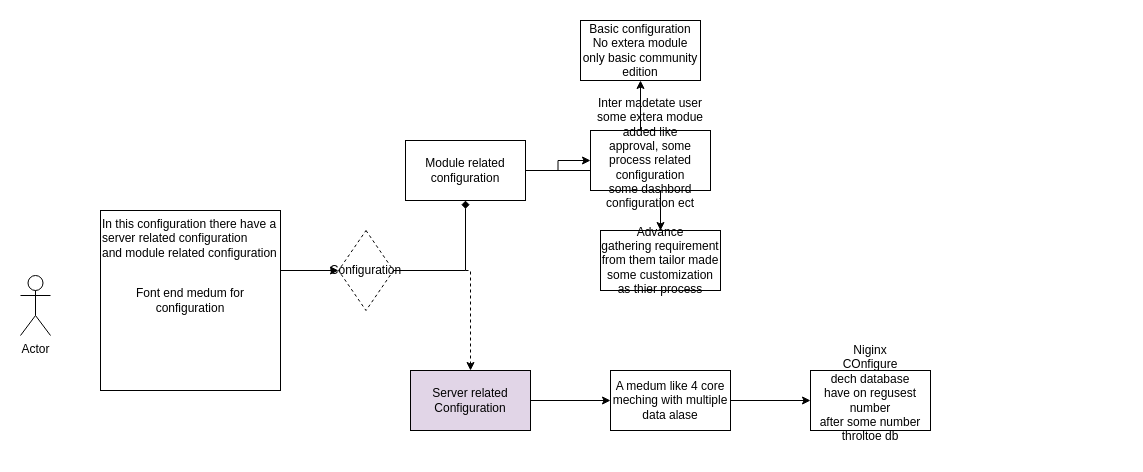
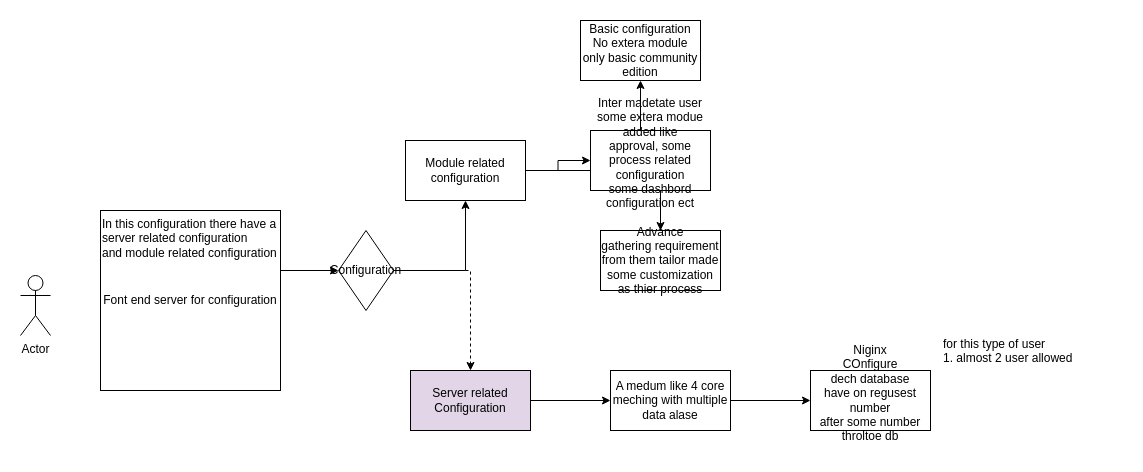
edge "Configuration" -> "Module related configuration": arrowhead diamond -> classic
node "Configuration": style dashed -> solid
node "Font end medum for configuration": label "Font end medum for configuration" -> "Font end server for configuration"
node "for this type of user 1. almost 2 user allowed": added
